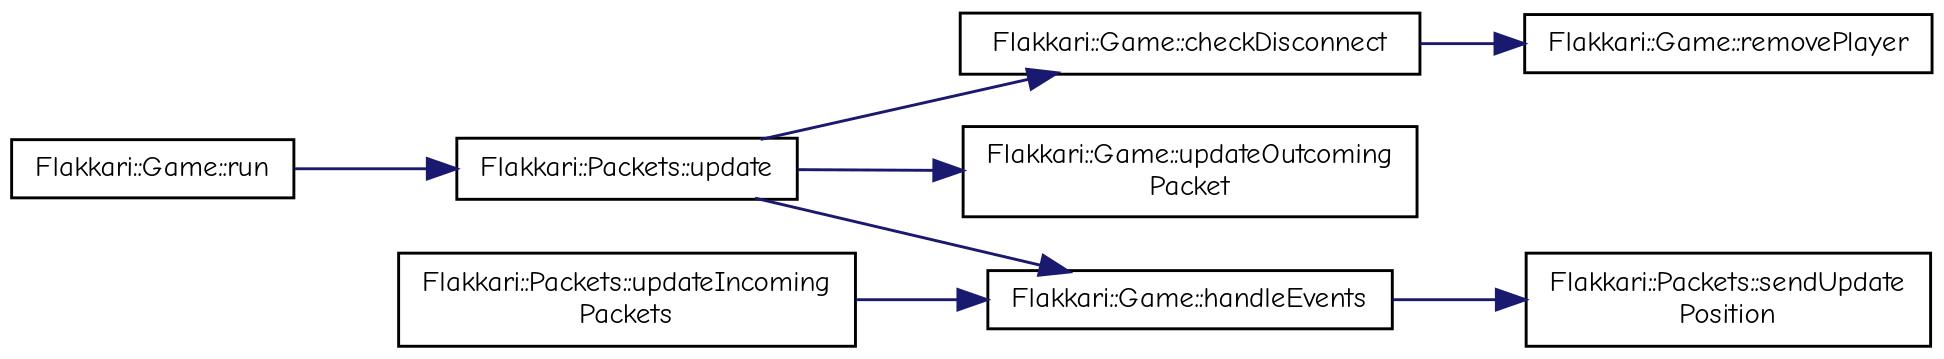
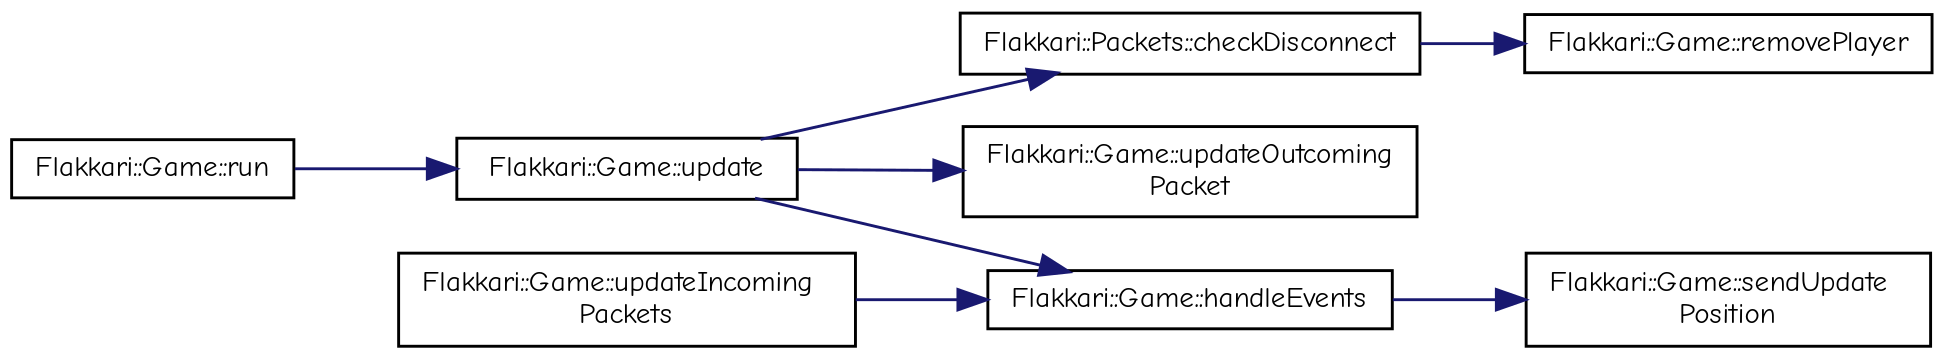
node "Flakkari::Game::checkDisconnect": label "Flakkari::Game::checkDisconnect" -> "Flakkari::Packets::checkDisconnect"
node "Flakkari::Packets::update": label "Flakkari::Packets::update" -> "Flakkari::Game::update"
node "Flakkari::Packets::updateIncoming Packets": label "Flakkari::Packets::updateIncoming Packets" -> "Flakkari::Game::updateIncoming Packets"
node "Flakkari::Packets::sendUpdate Position": label "Flakkari::Packets::sendUpdate Position" -> "Flakkari::Game::sendUpdate Position"
